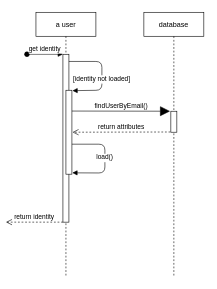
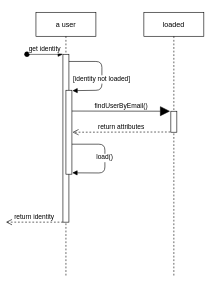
node "database": label "database" -> "loaded"
